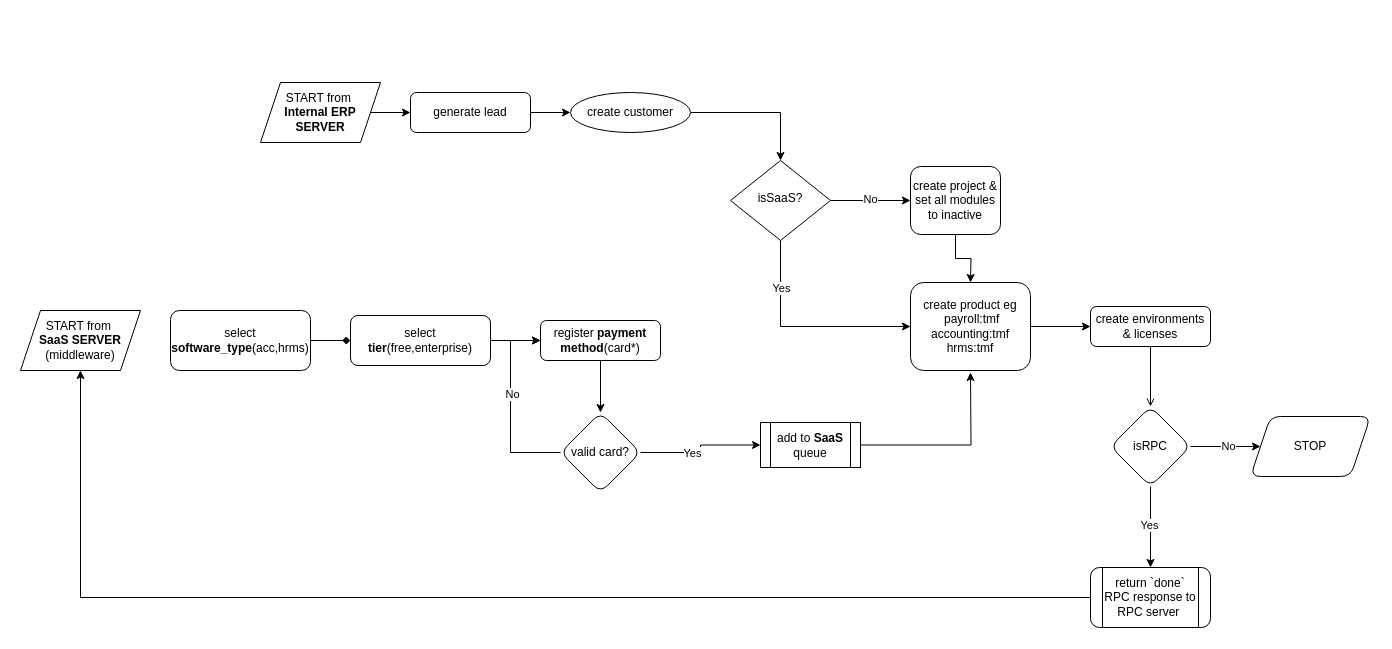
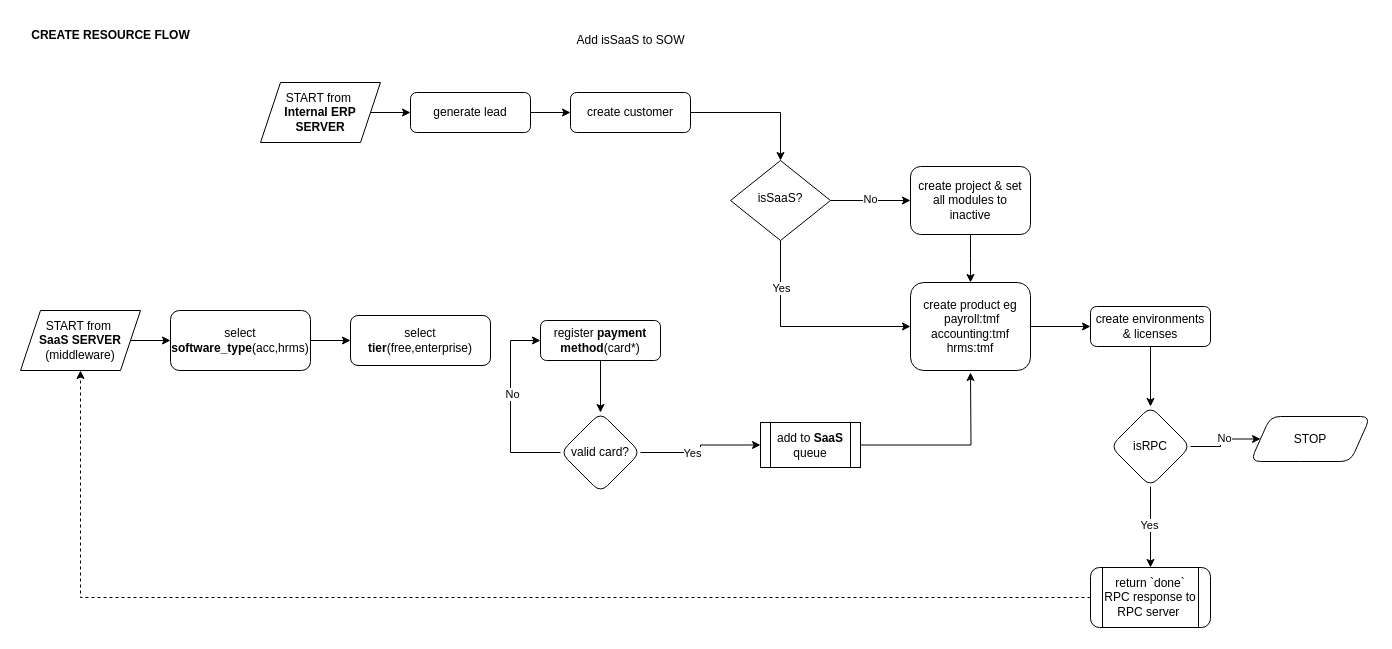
node "CREATE RESOURCE FLOW": added
node "Add isSaaS to SOW": added
node "create customer": shape ellipse -> rounded rectangle
node "create project & set all modules to inactive": size 90x68 -> 120x68
edge "START from SaaS SERVER (middleware)" -> "select software_type(acc,hrms)": added
edge "select software_type(acc,hrms)" -> "select tier(free,enterprise)": arrowhead diamond -> classic
edge "select tier(free,enterprise)" -> "register payment method(card*)": removed
edge "create environments & licenses" -> "isRPC": arrowhead open -> classic
node "STOP": size 120x60 -> 120x45
edge "return `done` RPC response to RPC server" -> "START from SaaS SERVER (middleware)": style solid -> dashed
